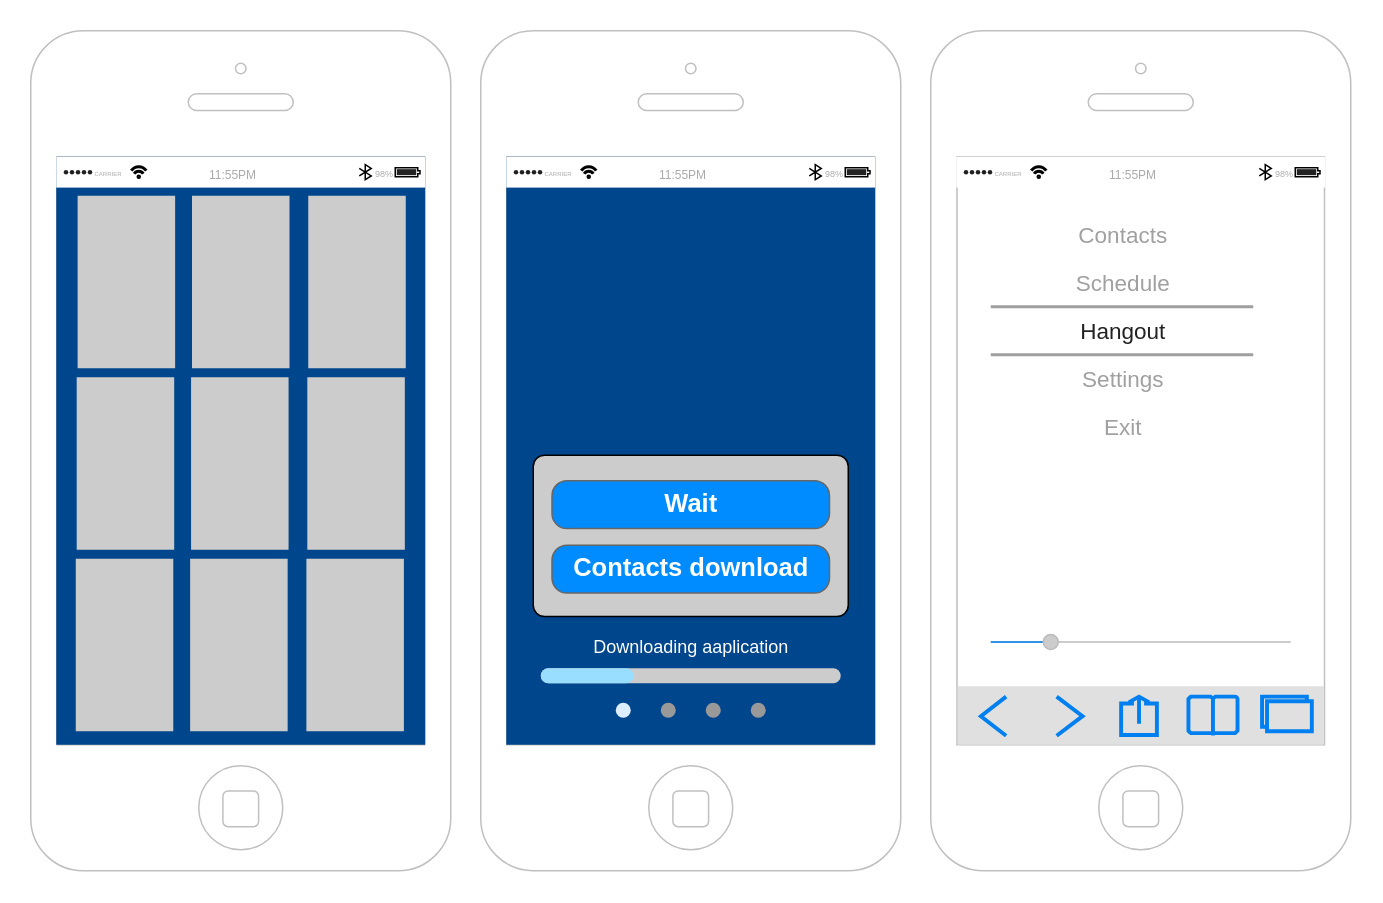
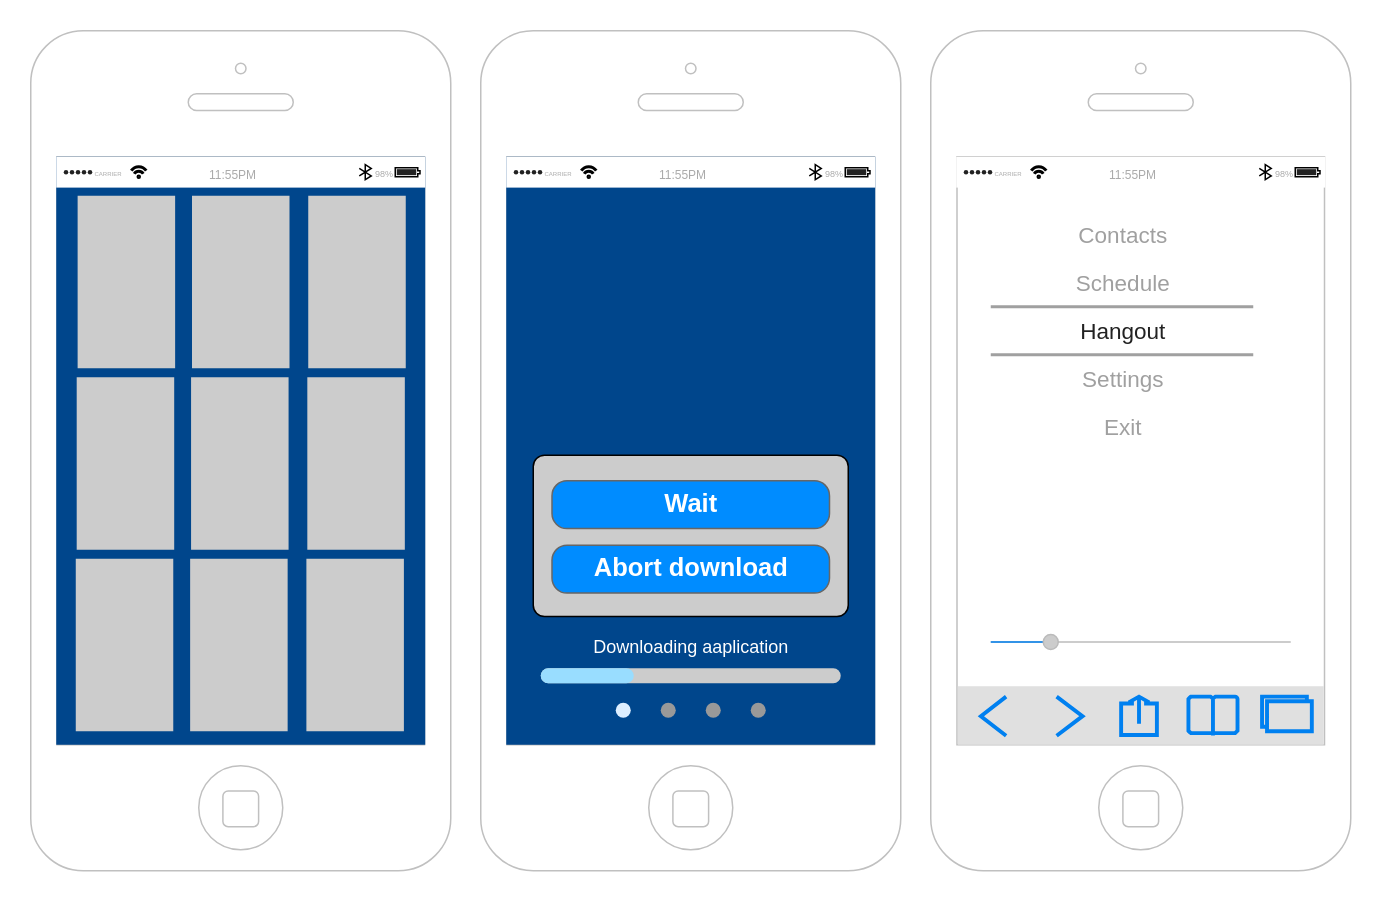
node "Contacts download": label "Contacts download" -> "Abort download"
